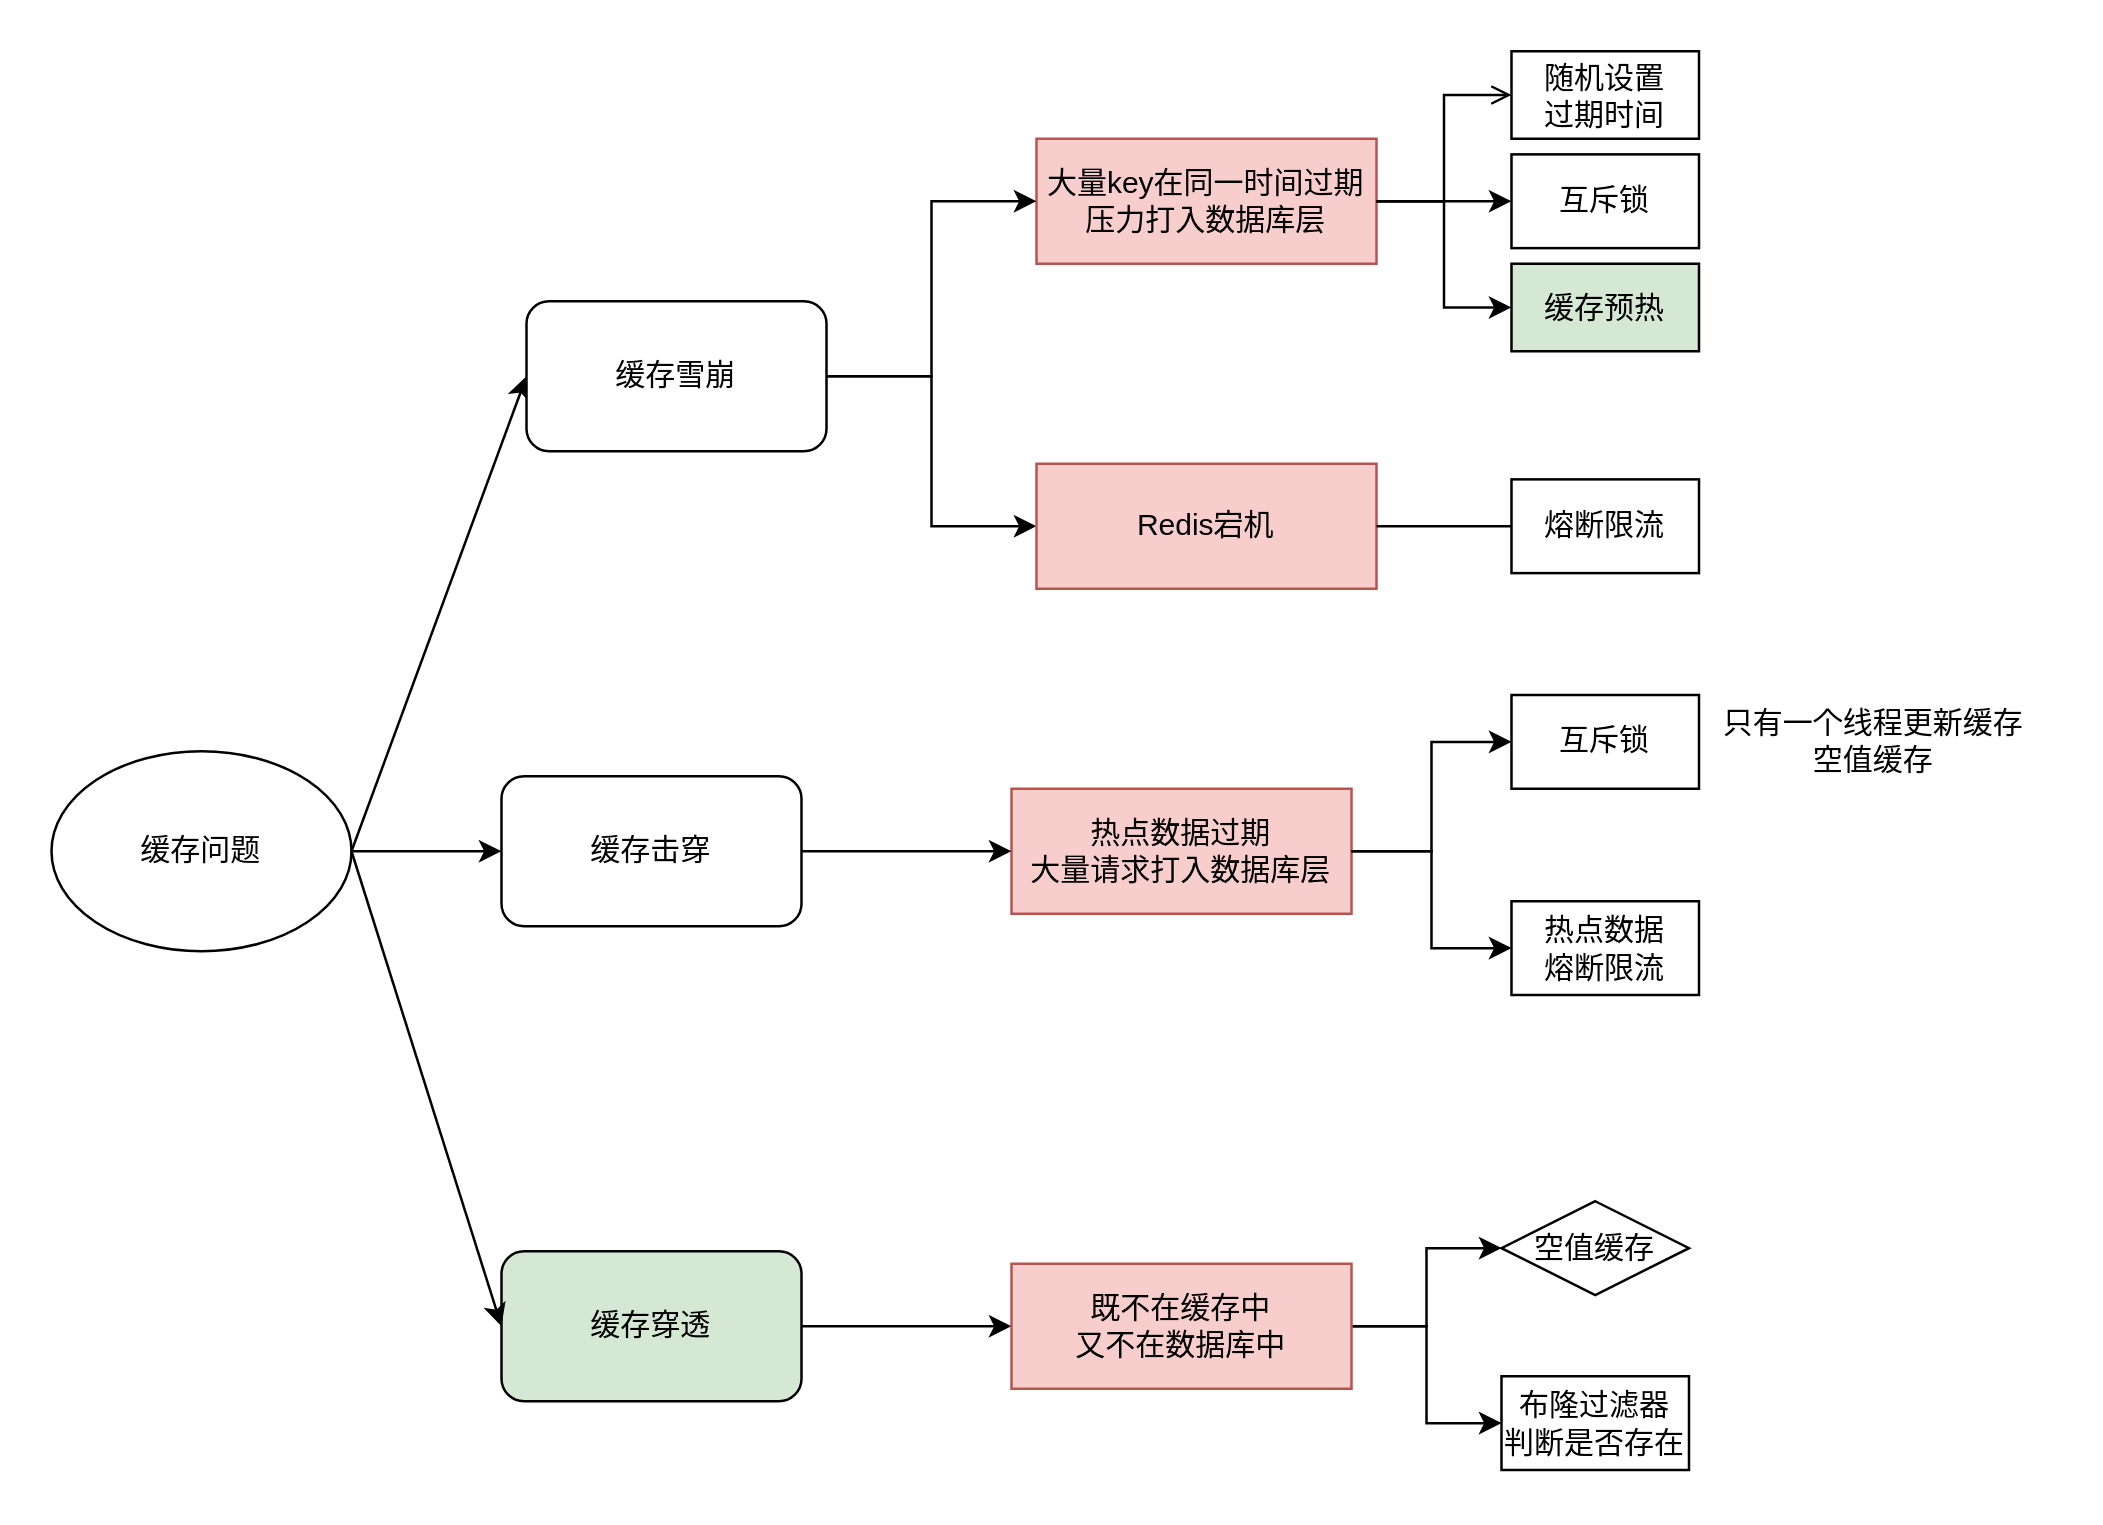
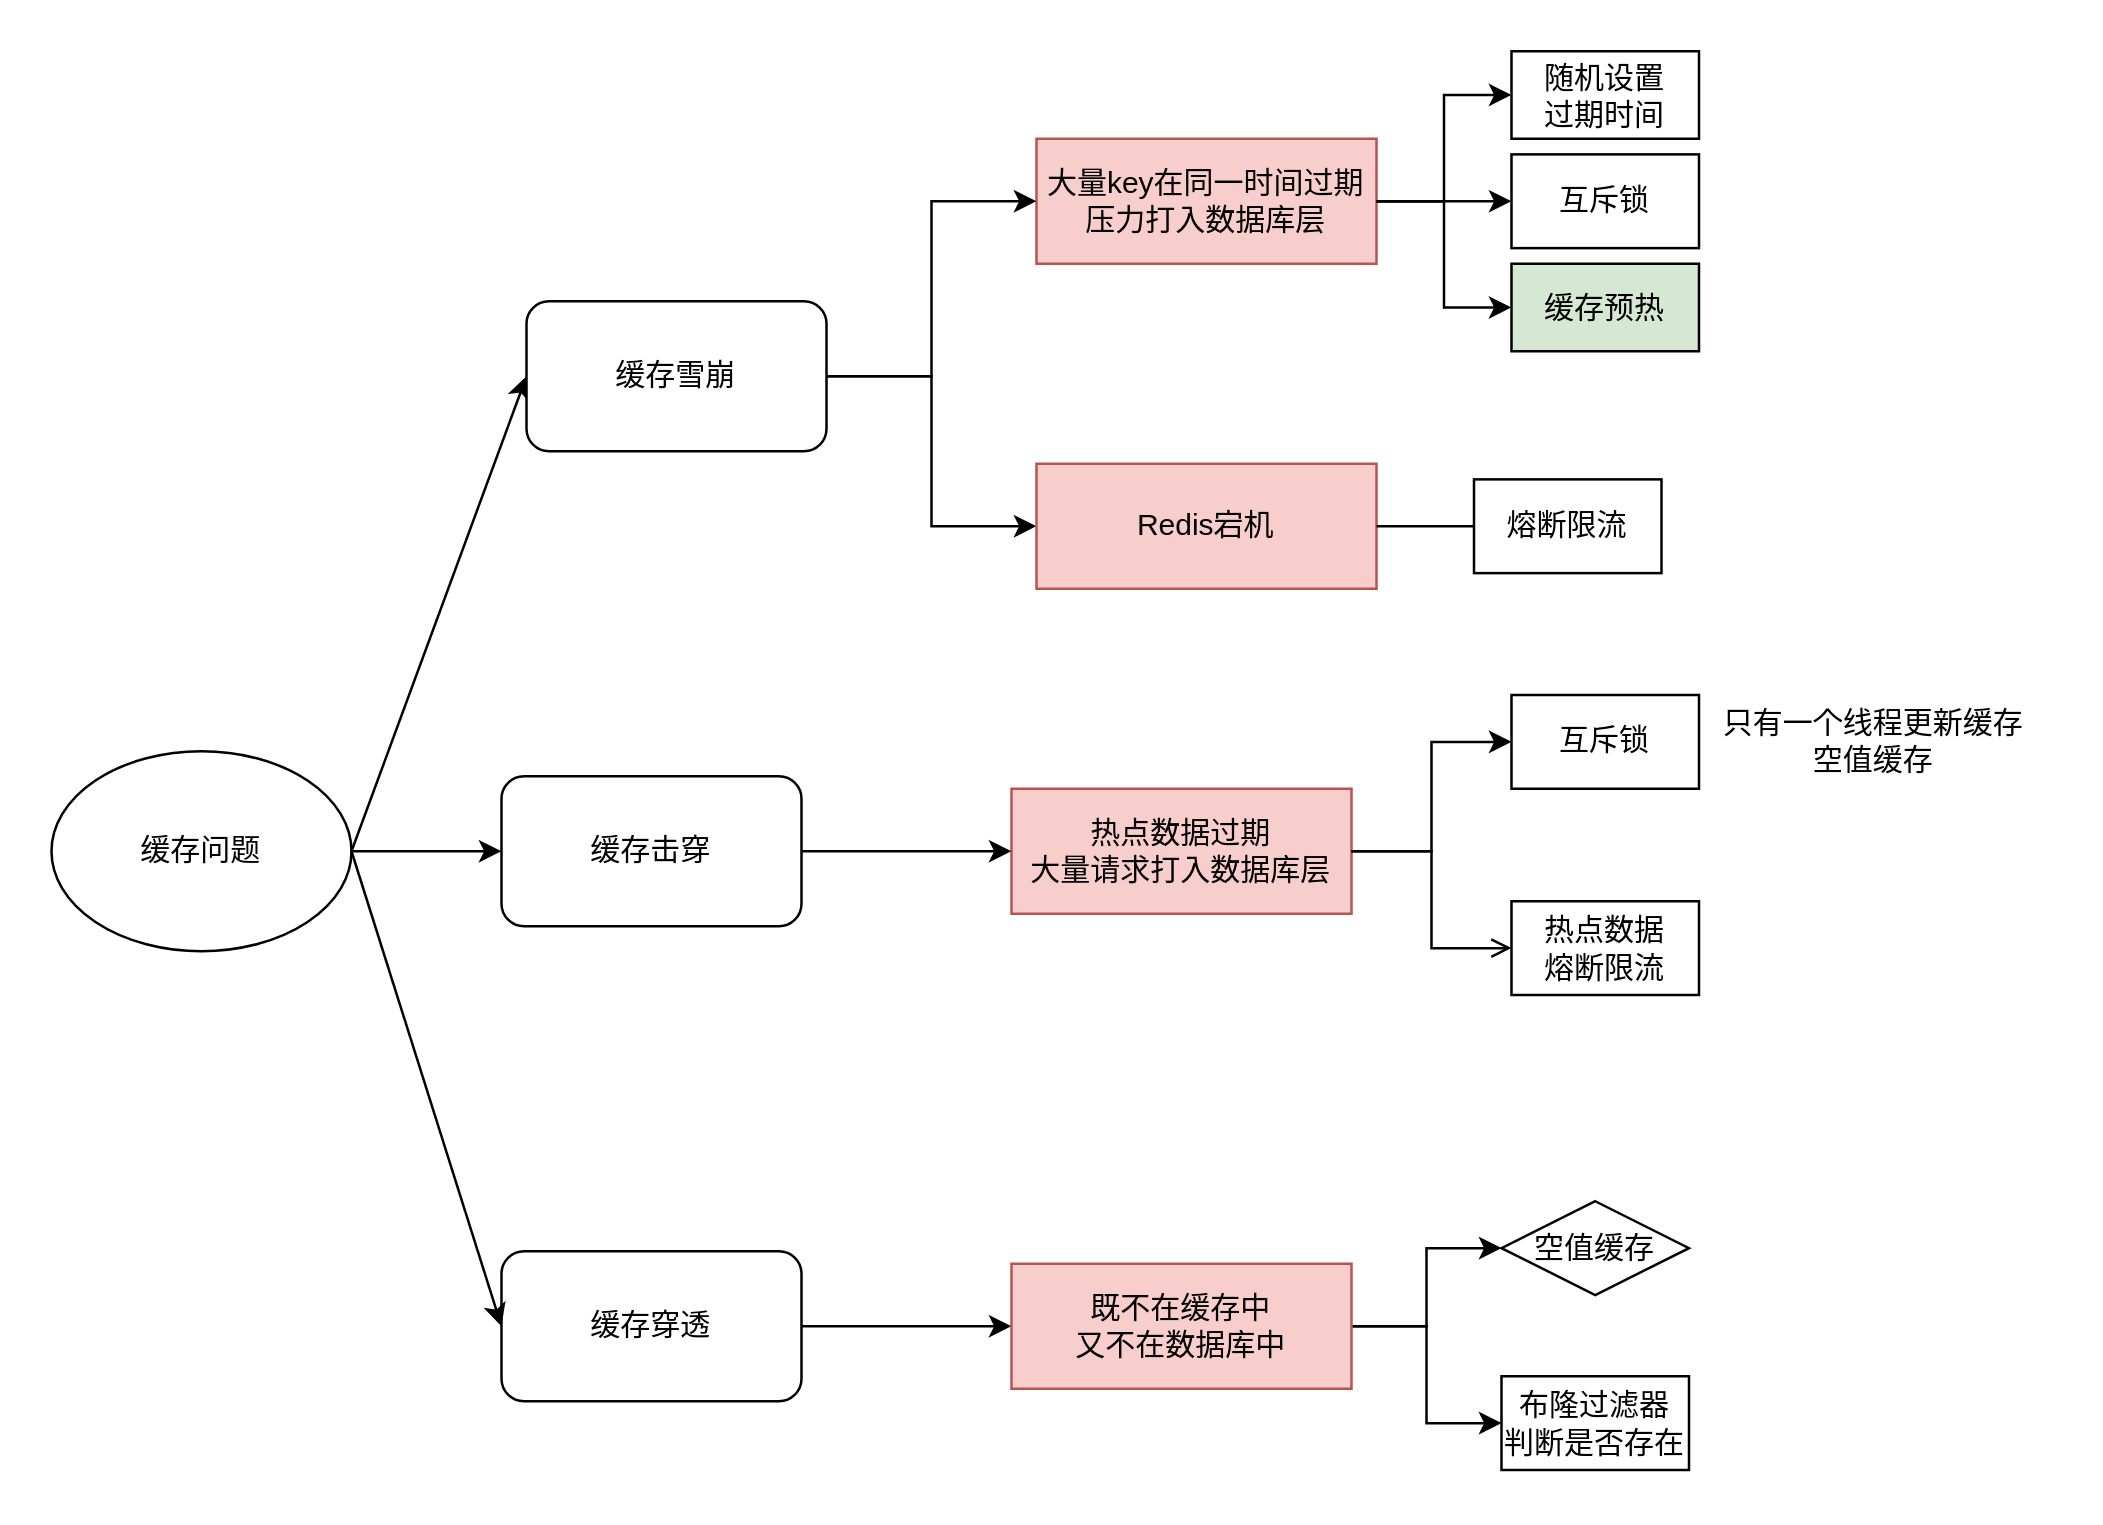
edge "大量key在同一时间过期压力打入数据库层" -> "随机设置 过期时间": arrowhead open -> classic
node "熔断限流": moved (1605, 526) -> (1568, 526)
edge "热点数据过期 大量请求打入数据库层" -> "热点数据 熔断限流": arrowhead classic -> open
node "缓存穿透": fillcolor #d5e8d4 -> #ffffff
